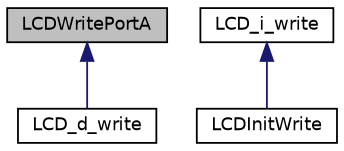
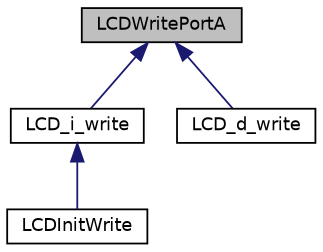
edge "LCD_i_write" -> "LCDWritePortA": added
